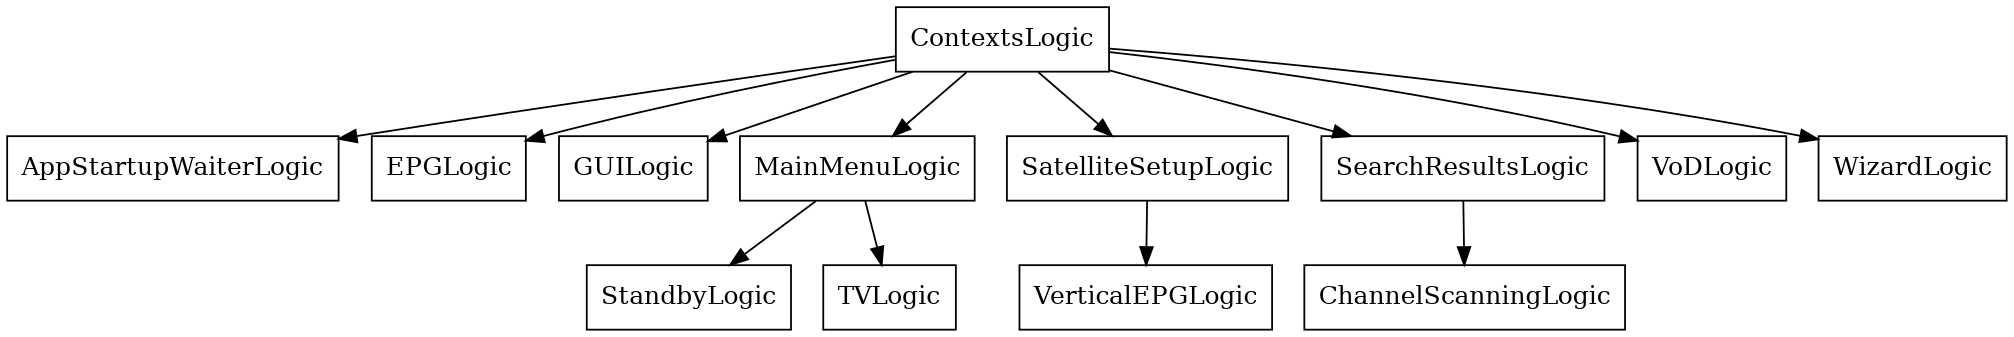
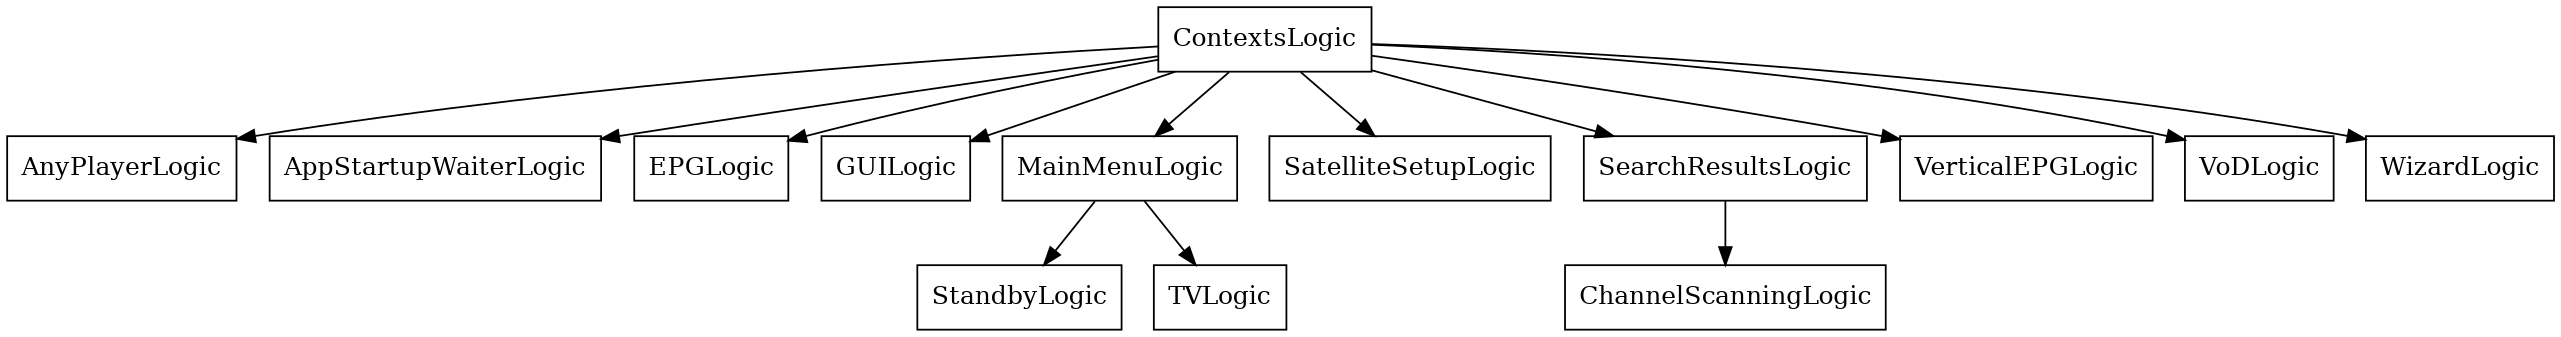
node "AnyPlayerLogic": added
edge "SatelliteSetupLogic" -> "VerticalEPGLogic": now "ContextsLogic" -> "VerticalEPGLogic"
